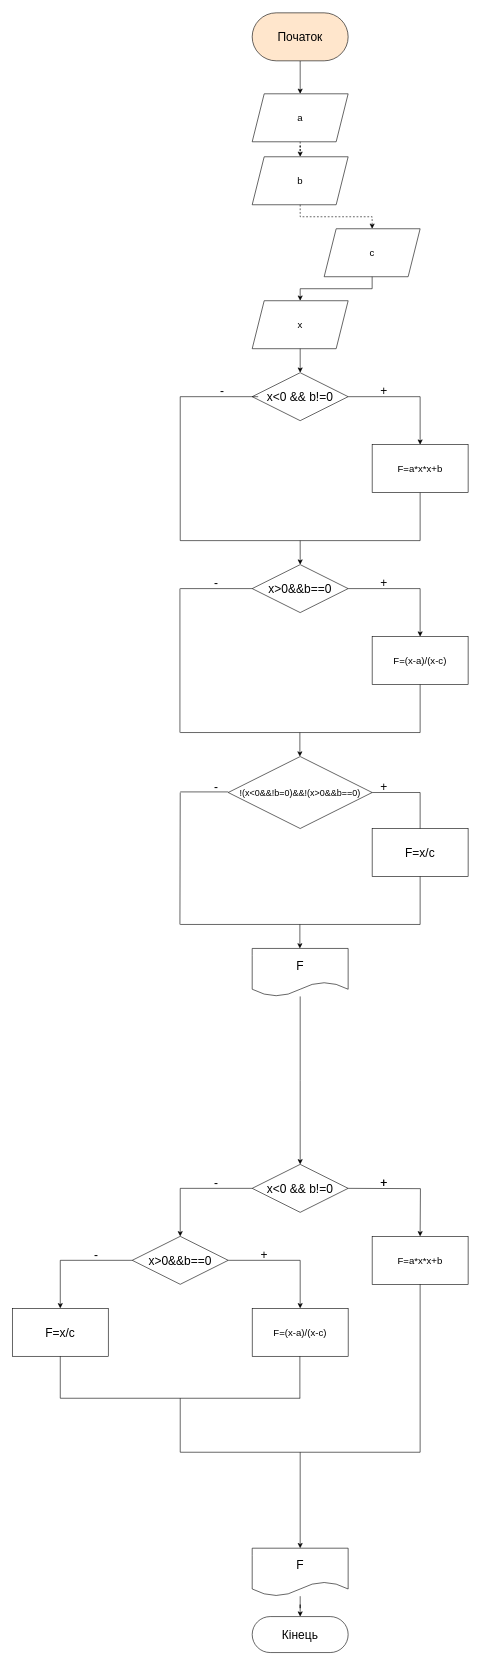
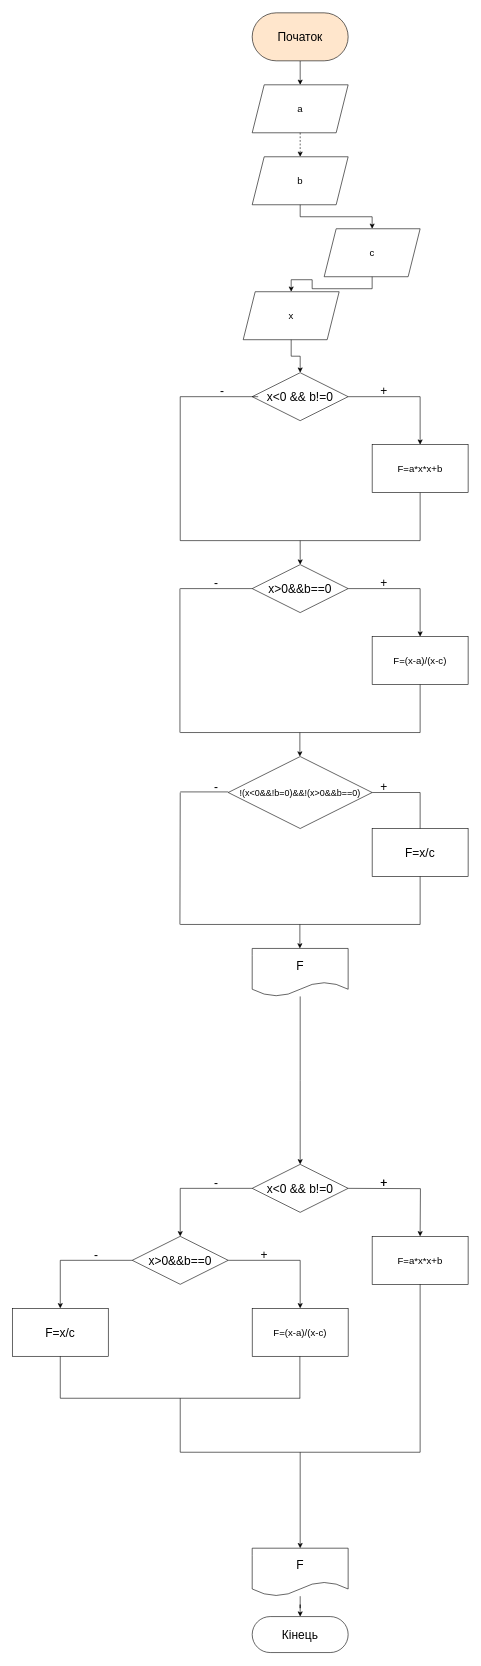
node "a": moved (300, 117) -> (300, 108)
edge "b" -> "c": style dashed -> solid
node "x": moved (300, 324) -> (291, 315)
